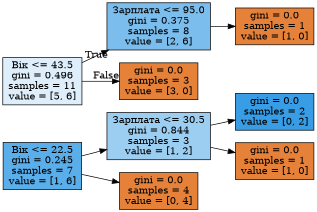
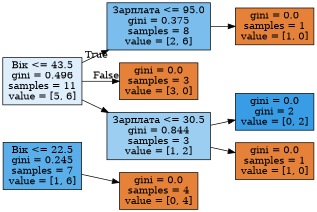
node "gini = 0.0 samples = 2 value = [0, 2]": label "gini = 0.0 samples = 2 value = [0, 2]" -> "gini = 0.0 gini = 2 value = [0, 2]"
edge "Вік <= 22.5 gini = 0.245 samples = 7 value = [1, 6]" -> "Зарплата <= 30.5 gini = 0.844 samples = 3 value = [1, 2]": now "Вік <= 43.5 gini = 0.496 samples = 11 value = [5, 6]" -> "Зарплата <= 30.5 gini = 0.844 samples = 3 value = [1, 2]"
